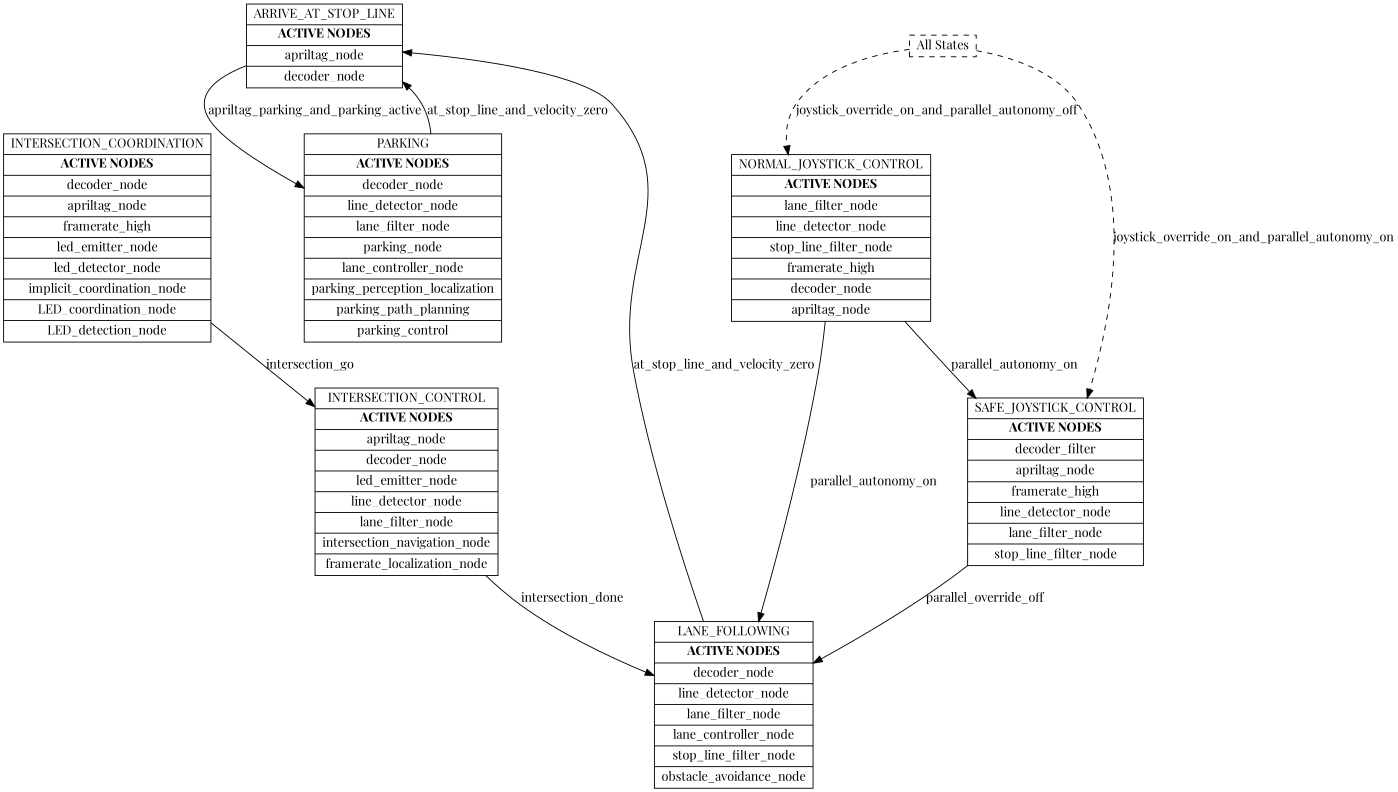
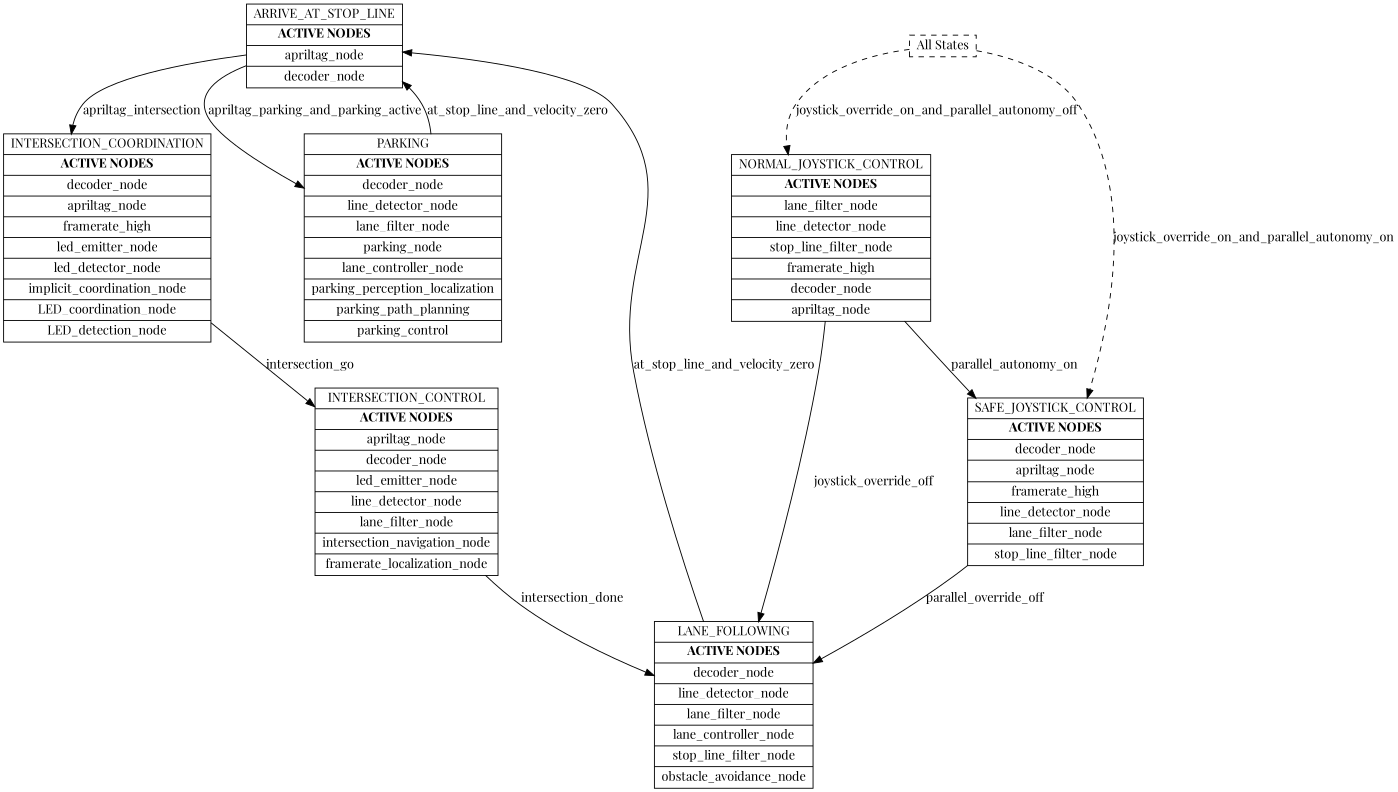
edge "ARRIVE_AT_STOP_LINE" -> "INTERSECTION_COORDINATION": added, label "apriltag_intersection"
node "SAFE_JOYSTICK_CONTROL": text "decoder_filter" -> "decoder_node"
edge "NORMAL_JOYSTICK_CONTROL" -> "LANE_FOLLOWING": label "parallel_autonomy_on" -> "joystick_override_off"
